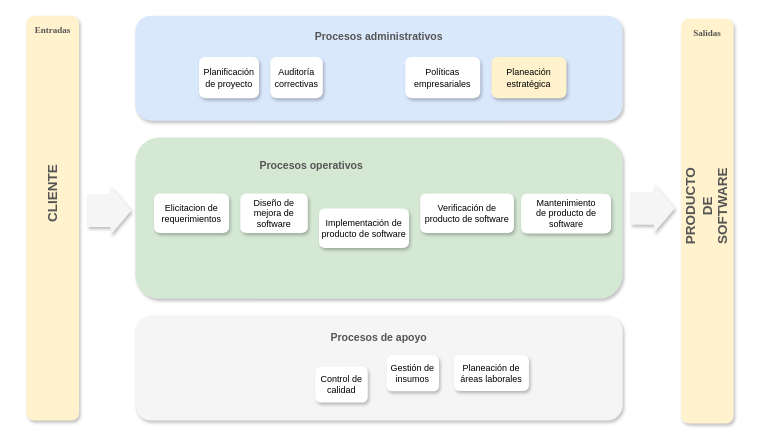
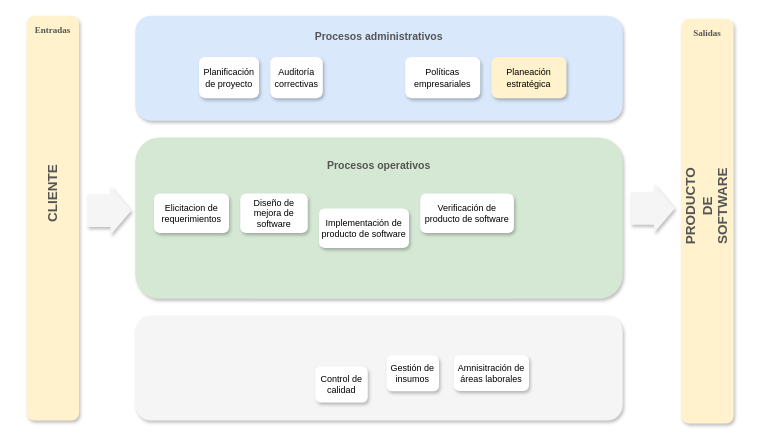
node "Procesos operativos": moved (312, 165) -> (379, 165)
node "Mantenimiento de producto de software": removed
node "Procesos de apoyo": removed
node "Planeación de áreas laborales": label "Planeación de áreas laborales" -> "Amnisitración de áreas laborales"
